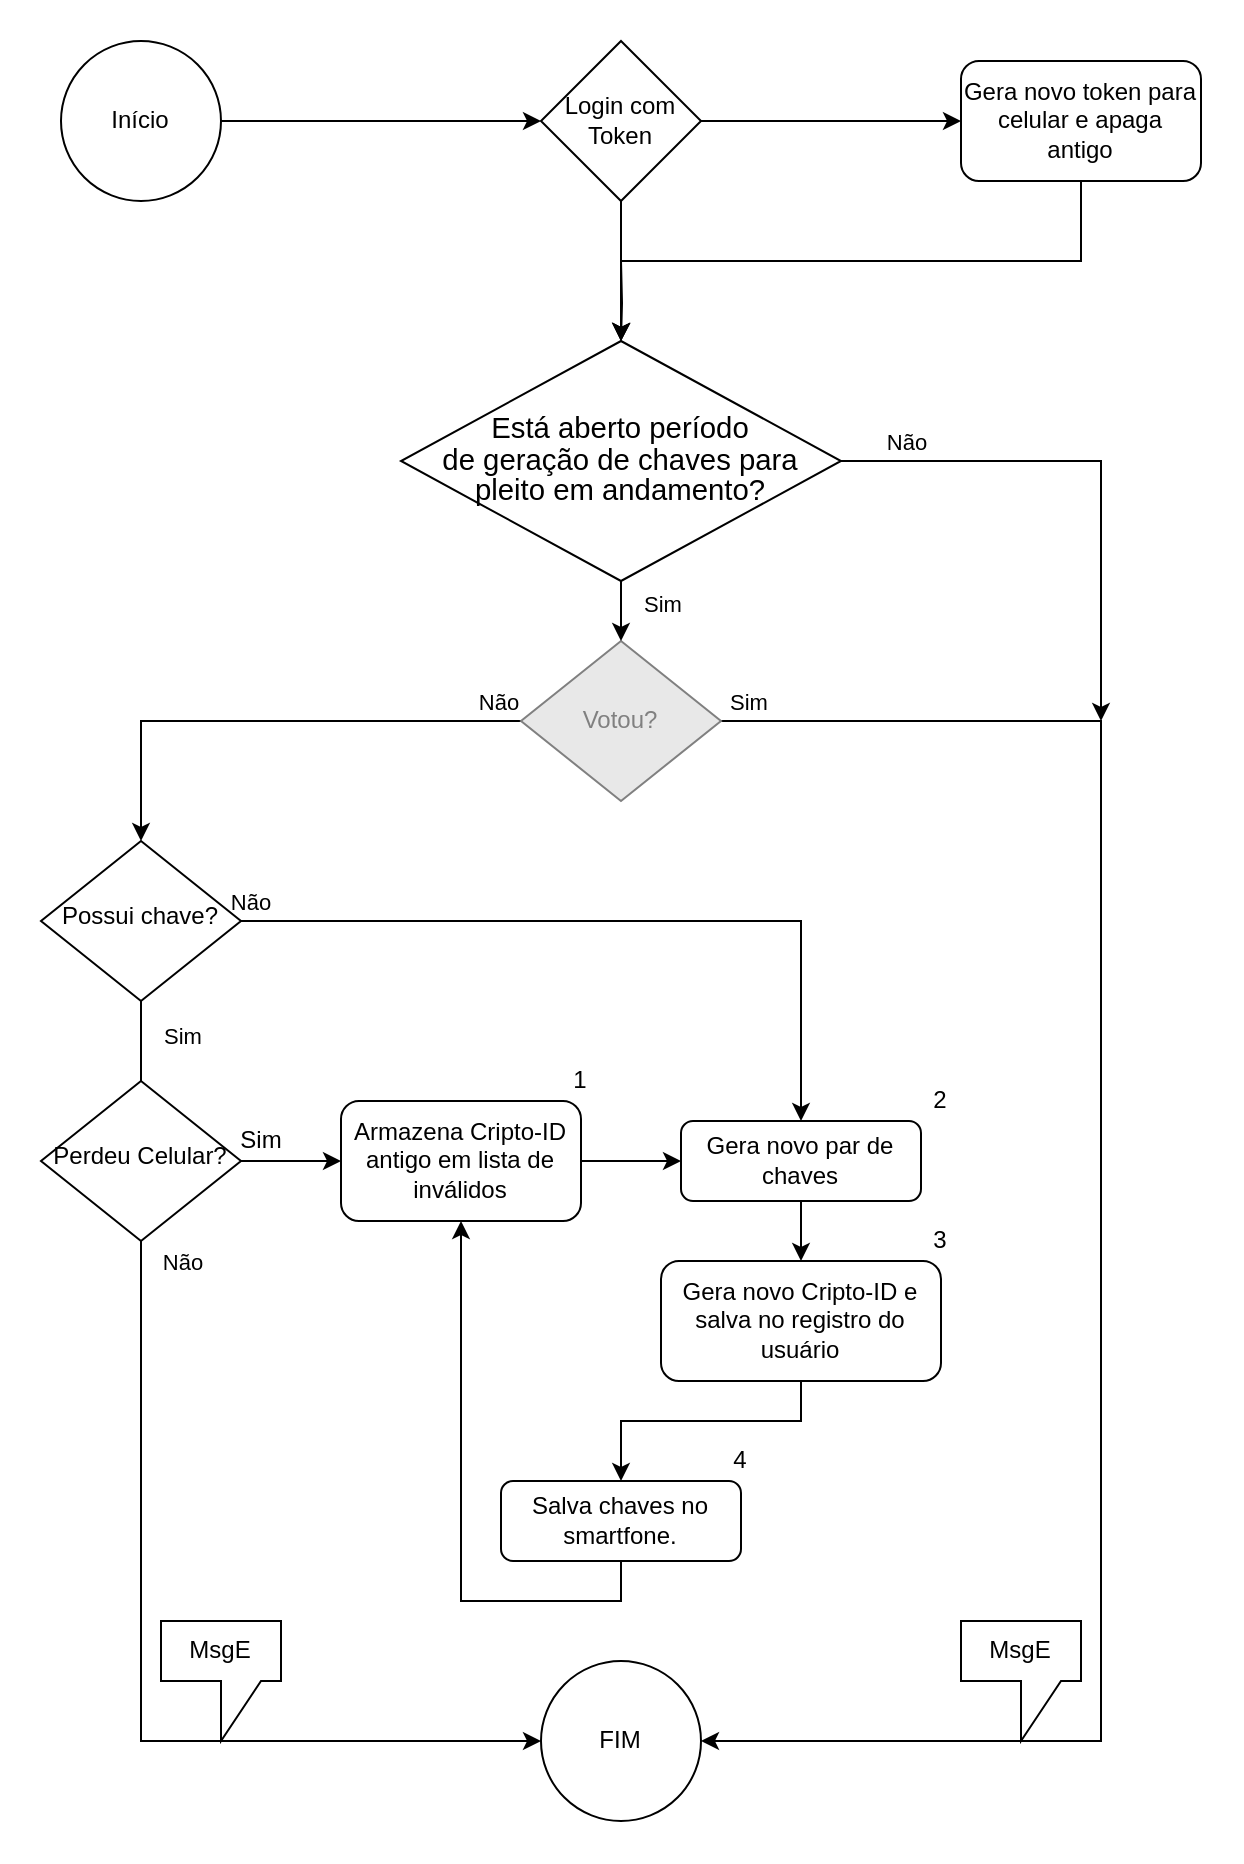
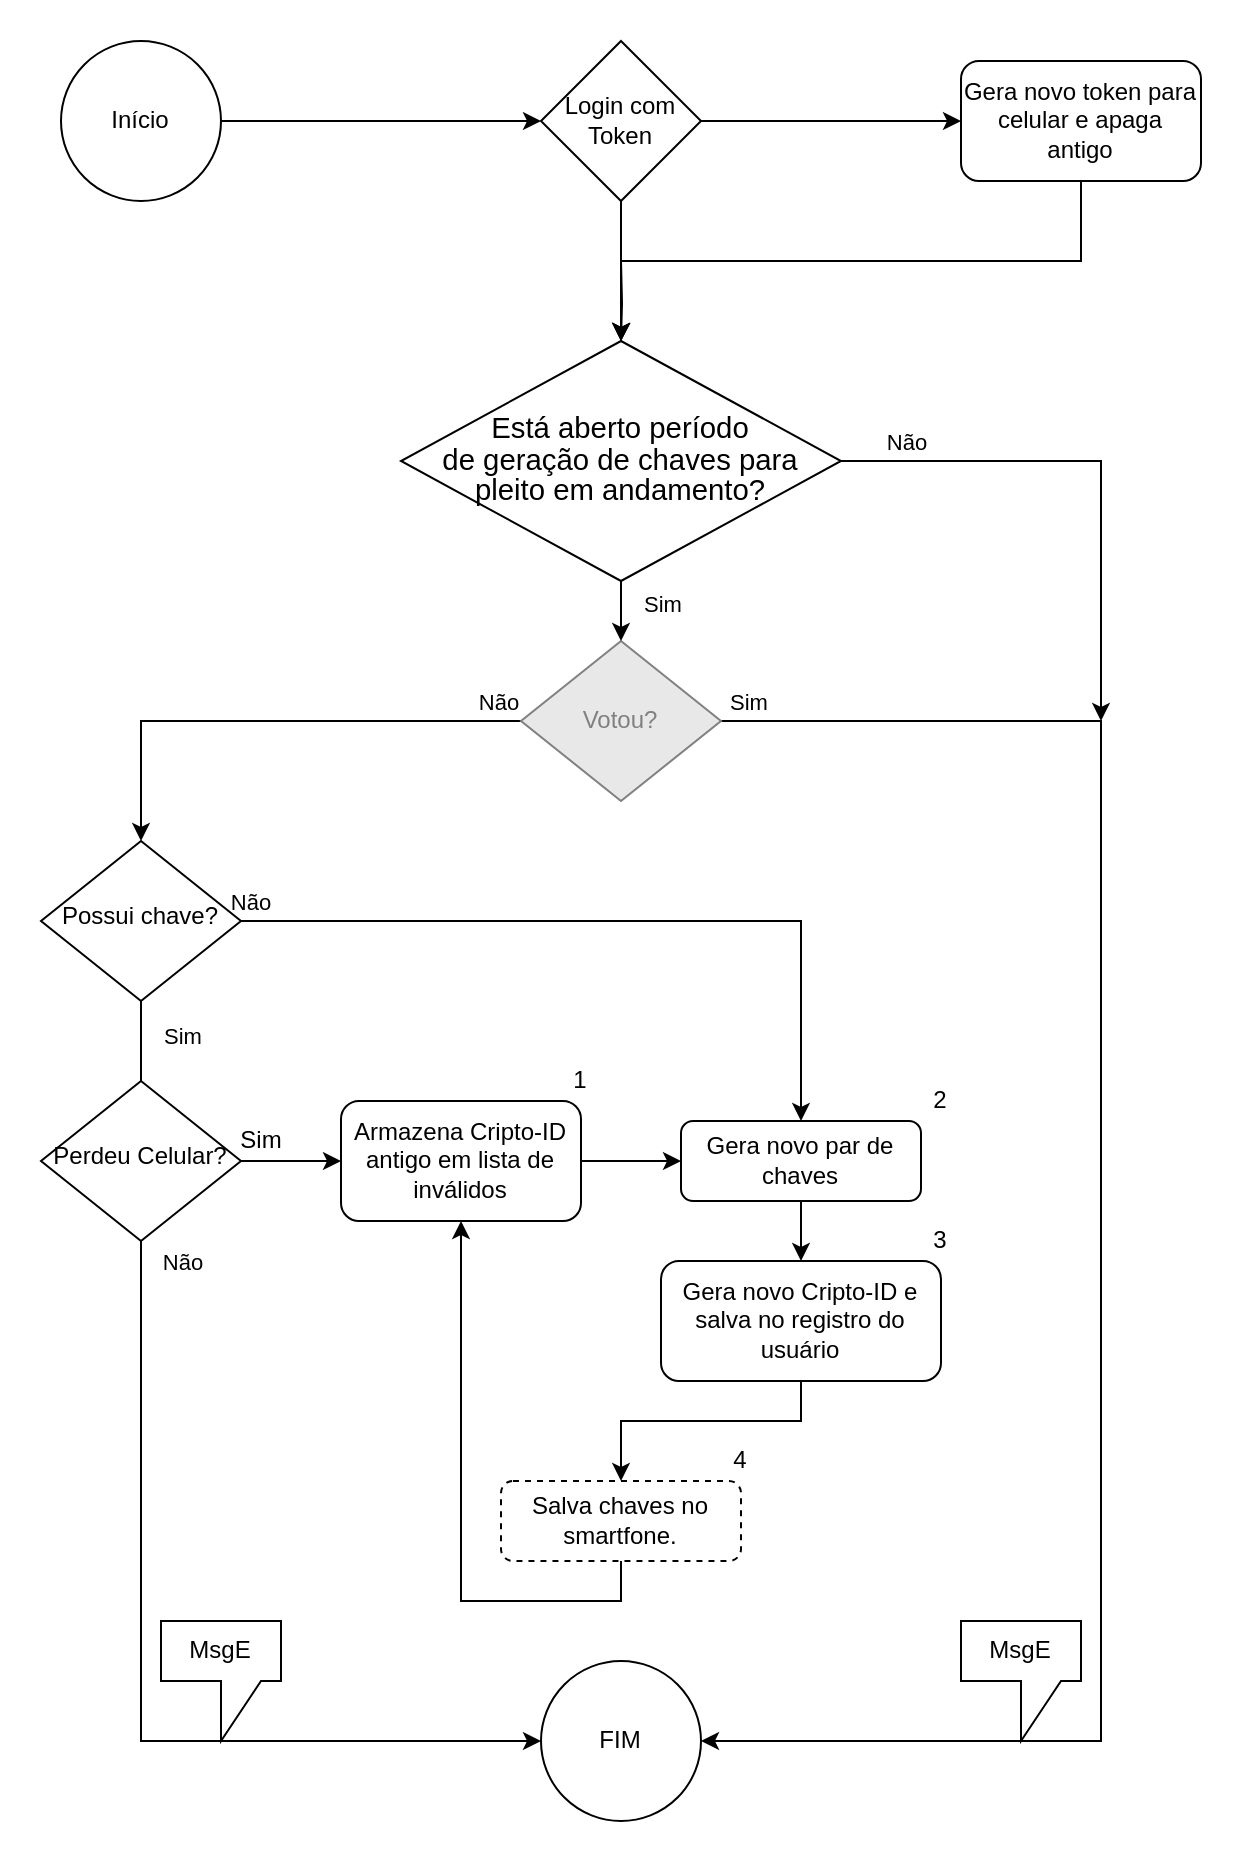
node "Salva chaves no smartfone.": style solid -> dashed
